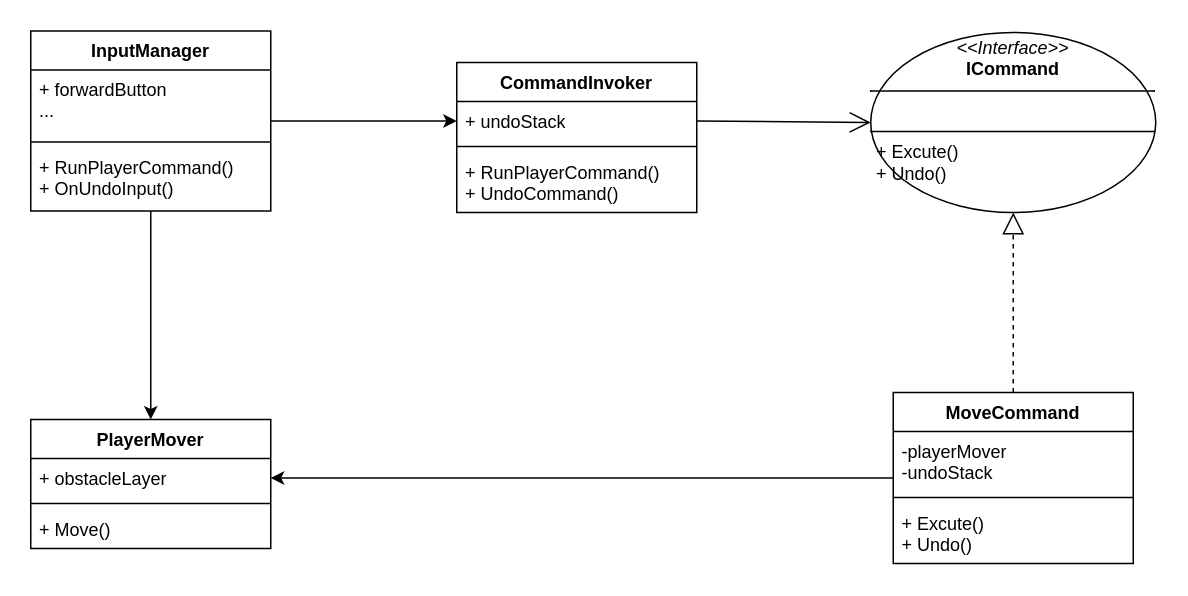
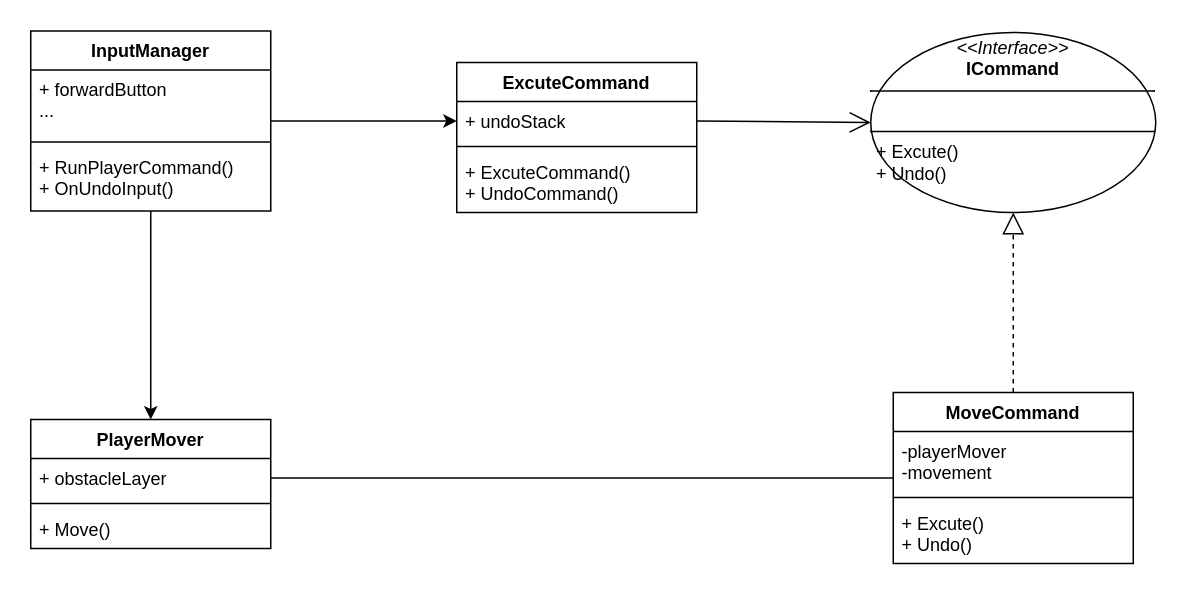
node "CommandInvoker": label "CommandInvoker" -> "ExcuteCommand"
node "+ RunPlayerCommand() + UndoCommand()": label "+ RunPlayerCommand() + UndoCommand()" -> "+ ExcuteCommand() + UndoCommand()"
node "-playerMover -undoStack": label "-playerMover -undoStack" -> "-playerMover -movement"
edge "MoveCommand" -> "+ obstacleLayer": arrowhead classic -> none
